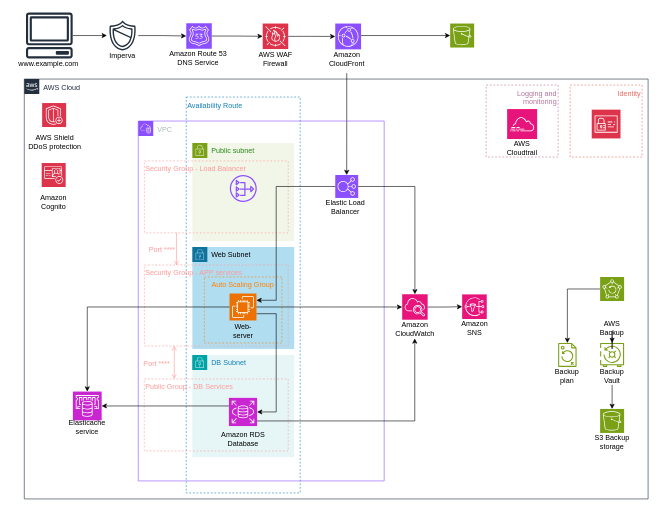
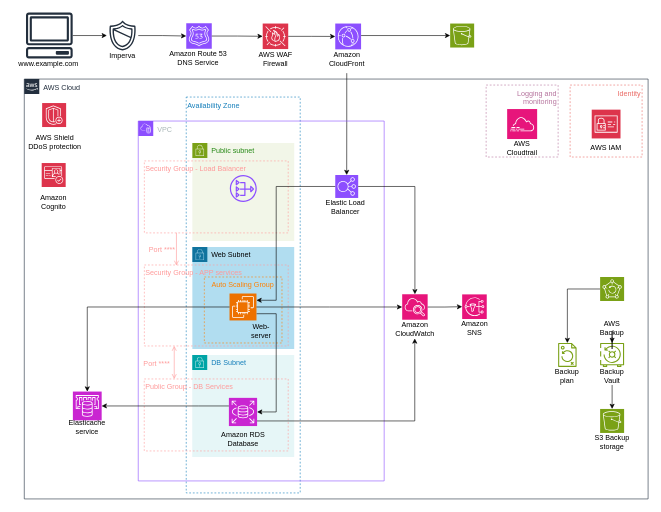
node "Availability Route": label "Availability Route" -> "Availability Zone"
node "AWS IAM": added
node "Web-server": moved (243, 331) -> (261, 331)
